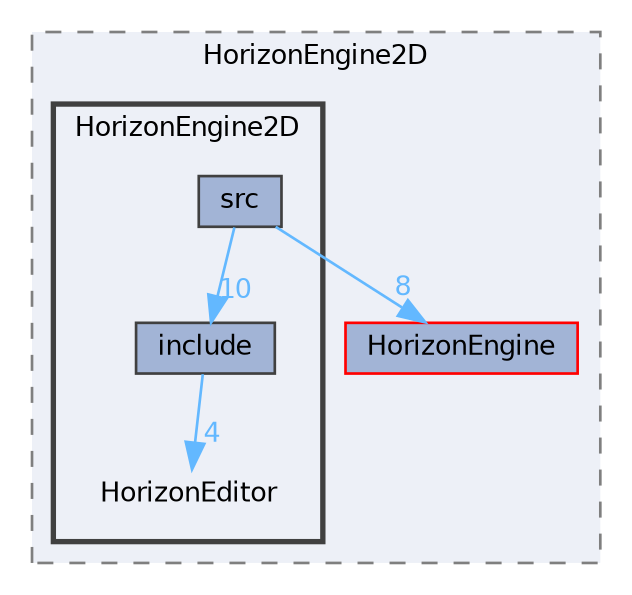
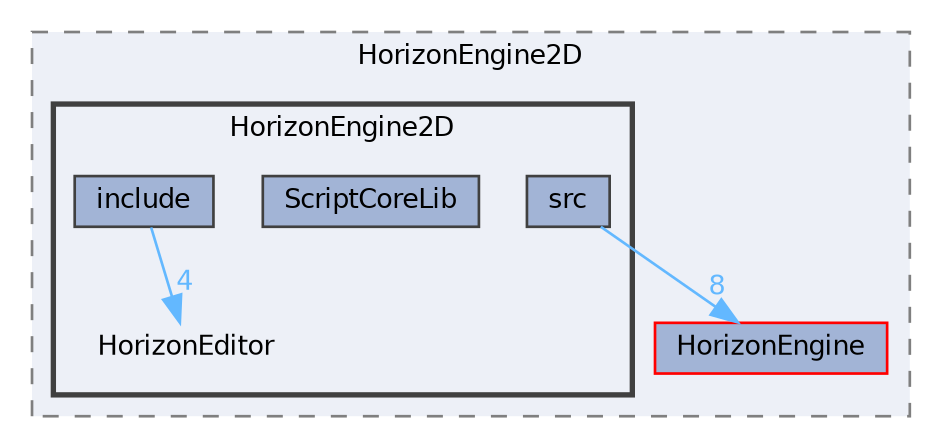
node "ScriptCoreLib": added
edge "src" -> "include": removed
